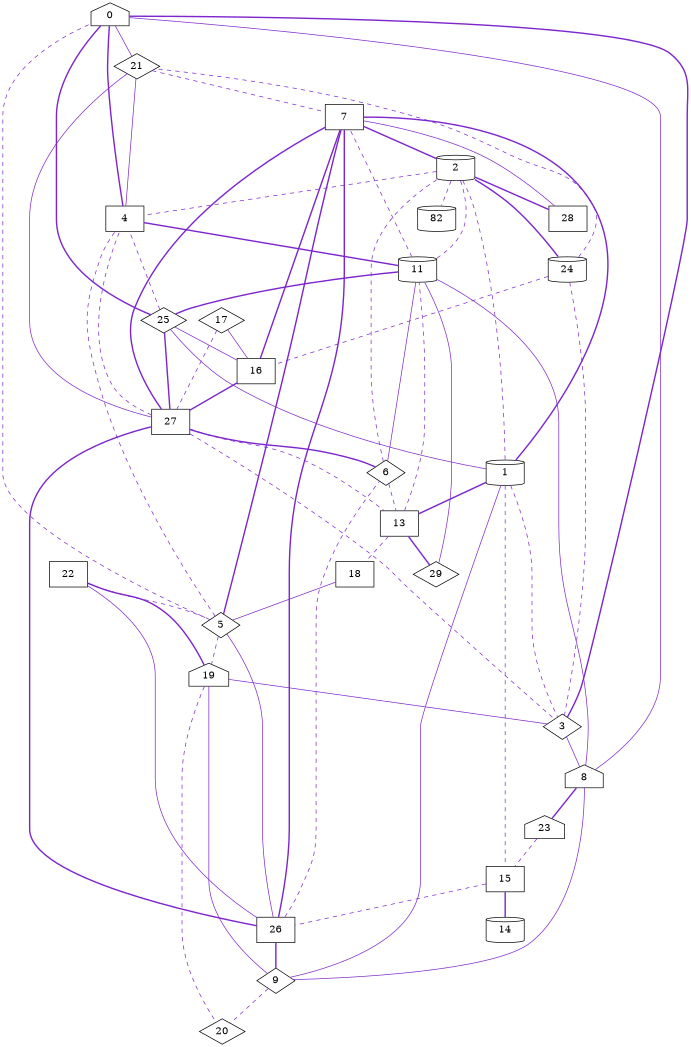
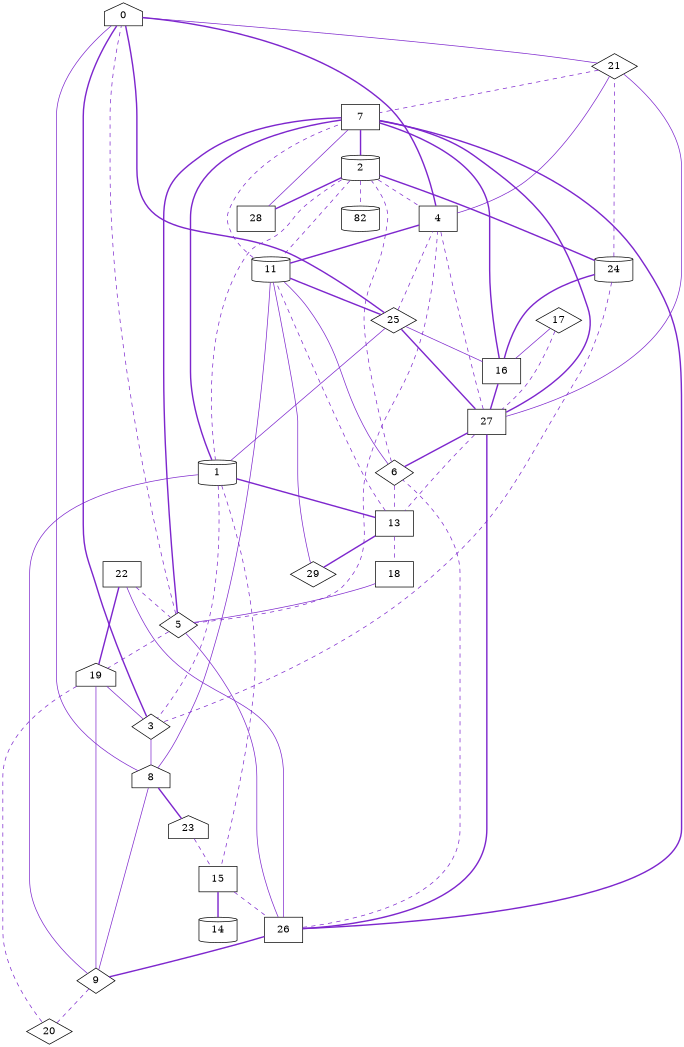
edge "24" -- "16": style dashed -> bold
edge "27" -- "3": removed
